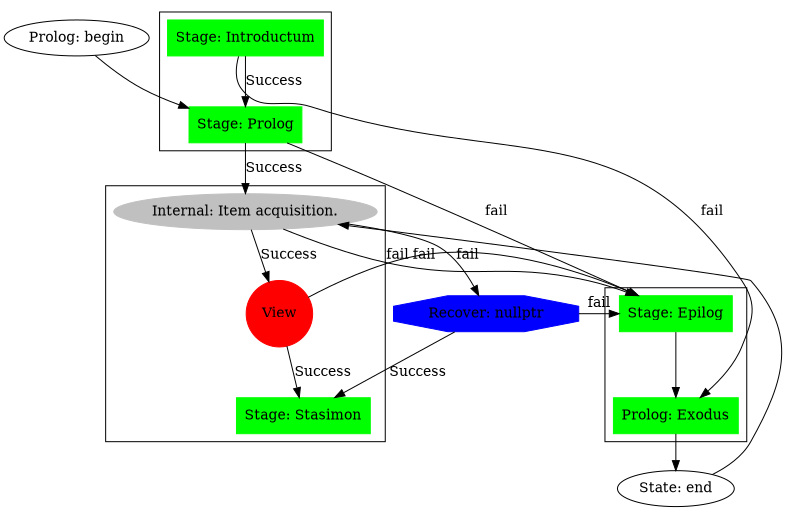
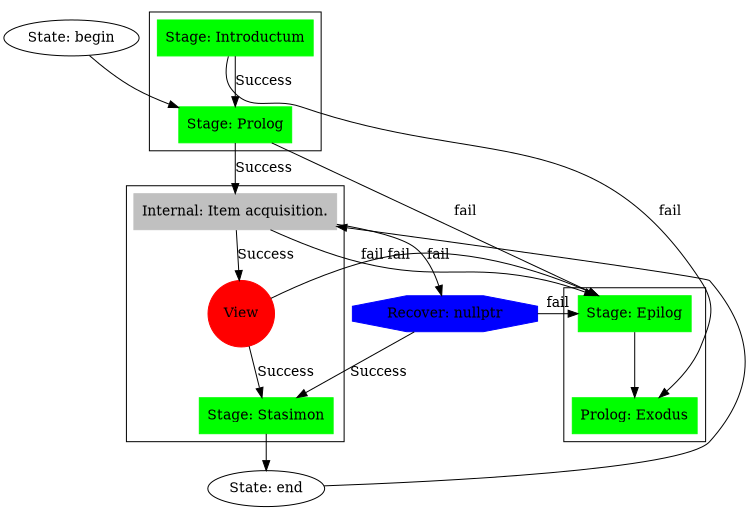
node "Prolog: begin": label "Prolog: begin" -> "State: begin"
node "Internal: Item acquisition.": shape ellipse -> box
edge "Prolog: Exodus" -> "State: end": now "Stage: Stasimon" -> "State: end"
